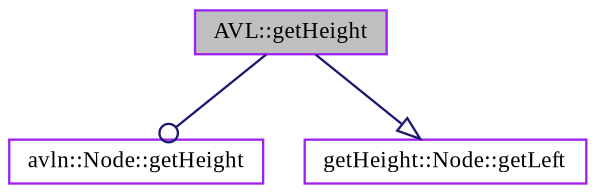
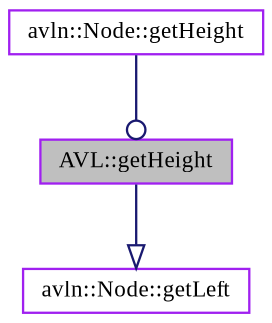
edge "AVL::getHeight" -> "avln::Node::getHeight": reversed
node "getHeight::Node::getLeft": label "getHeight::Node::getLeft" -> "avln::Node::getLeft"
